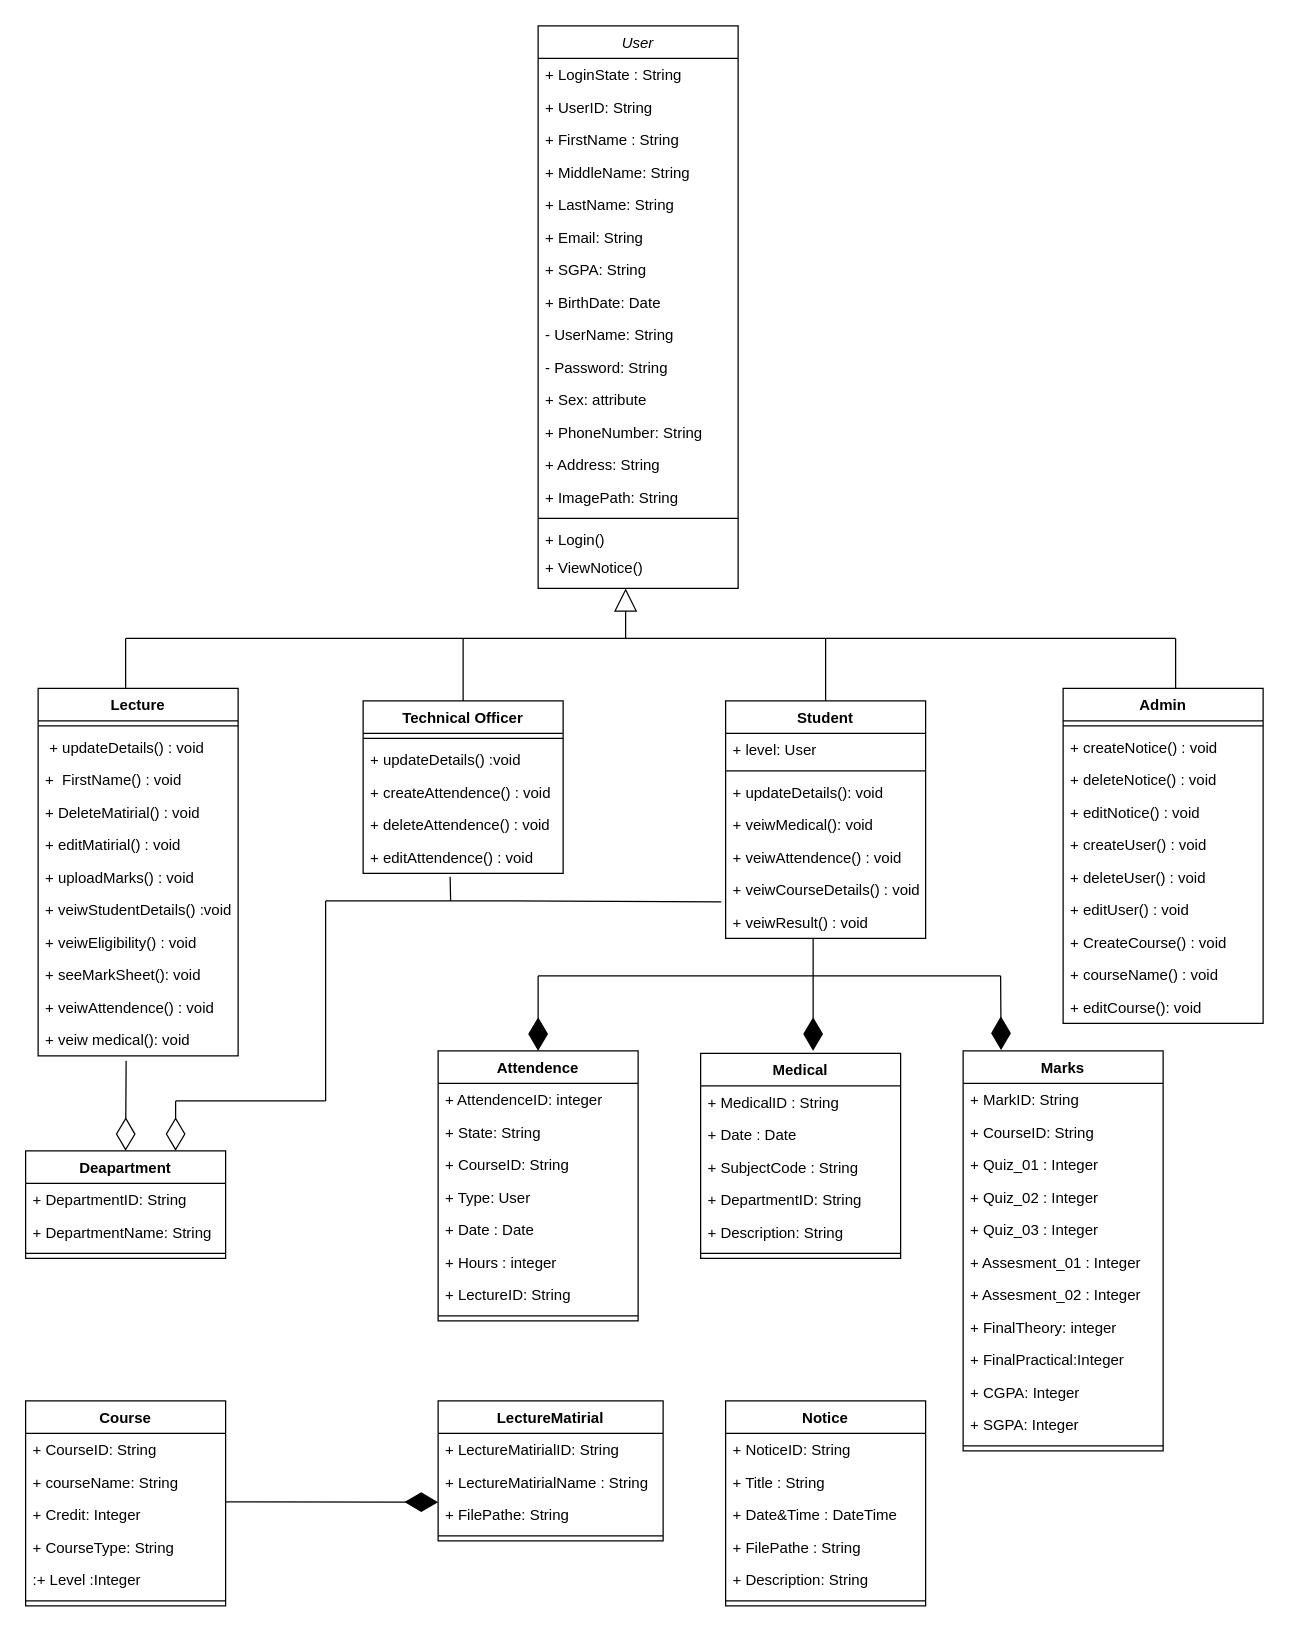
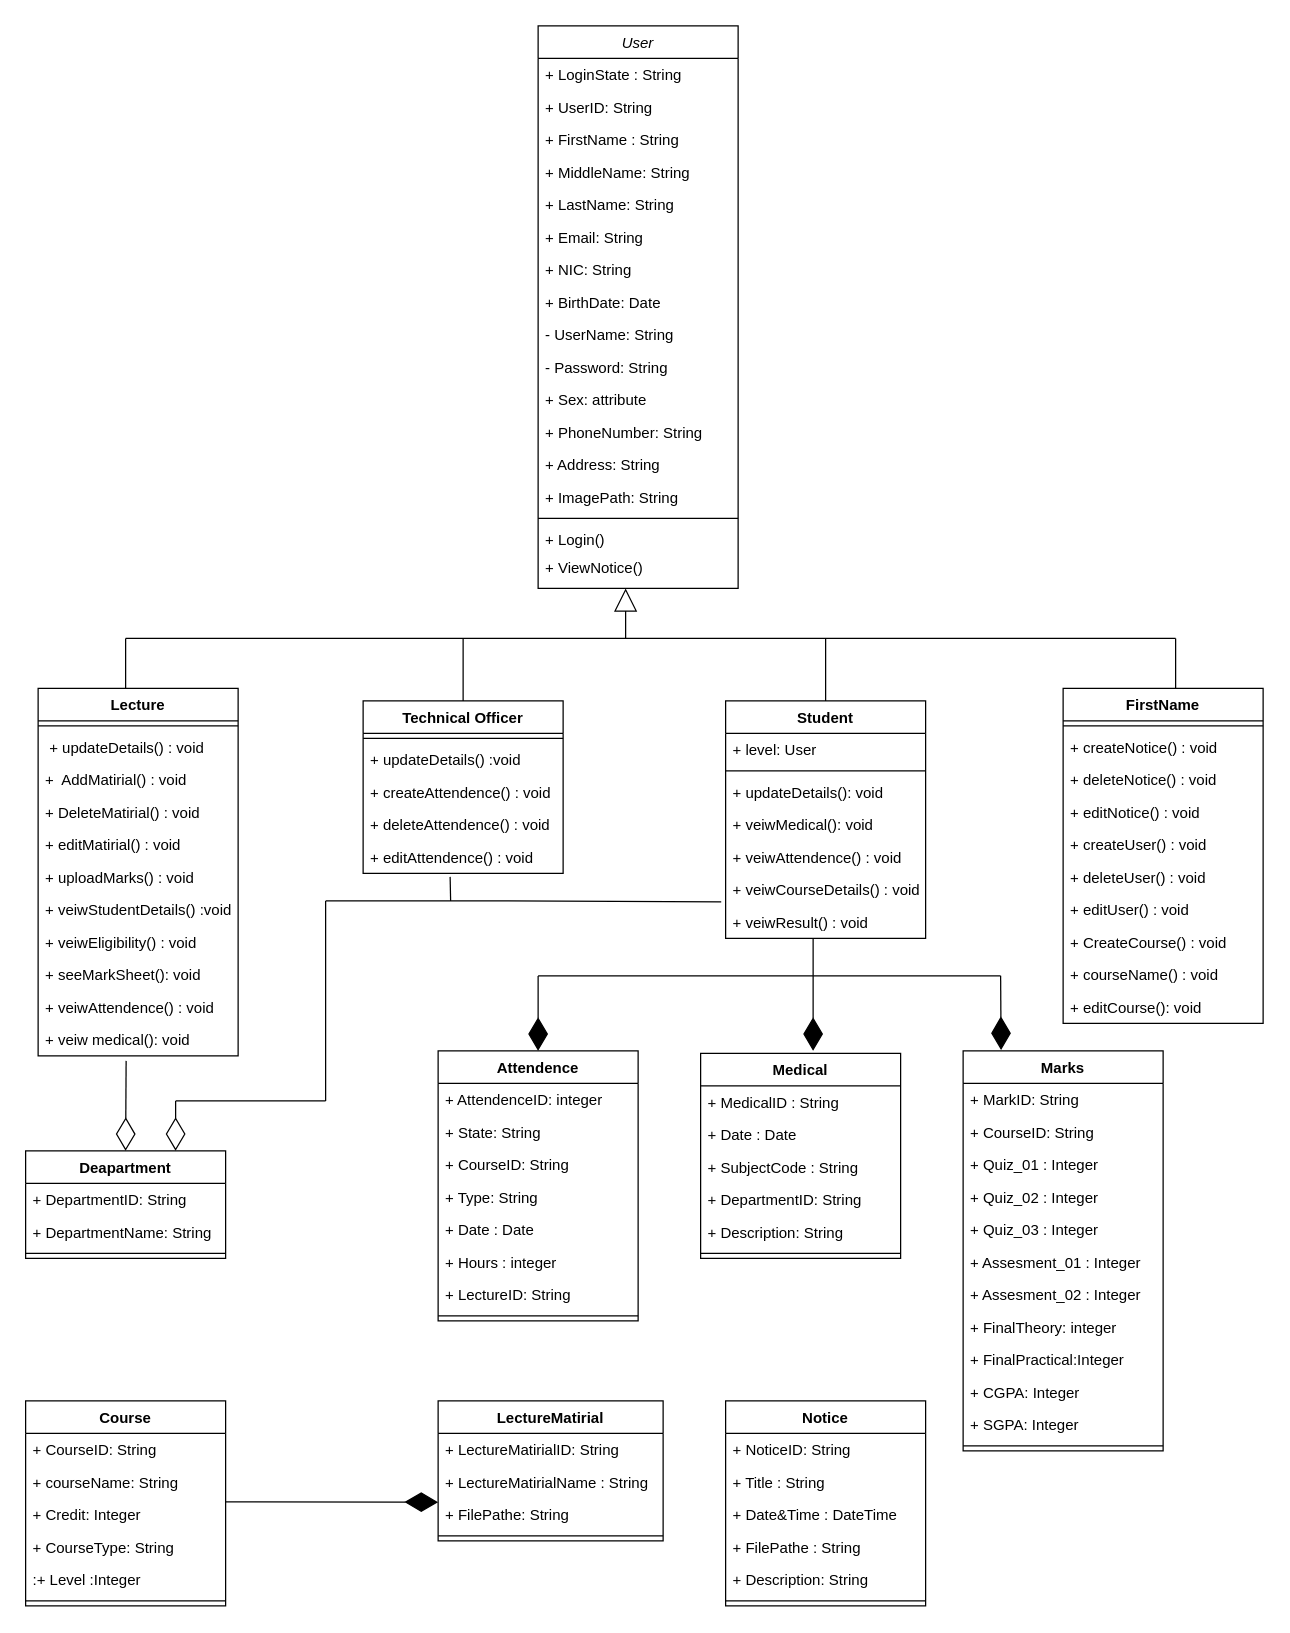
node "+ SGPA: String": label "+ SGPA: String" -> "+ NIC: String"
node "Admin": label "Admin" -> "FirstName"
node "+ FirstName() : void": label "+ FirstName() : void" -> "+ AddMatirial() : void"
node "+ Type: User": label "+ Type: User" -> "+ Type: String"
